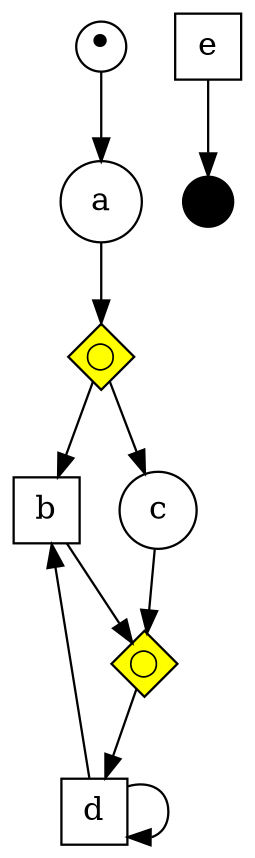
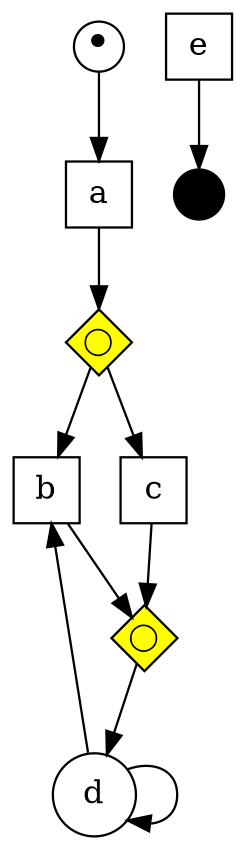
node "a": shape circle -> box
node "c": shape circle -> box
node "d": shape box -> circle
